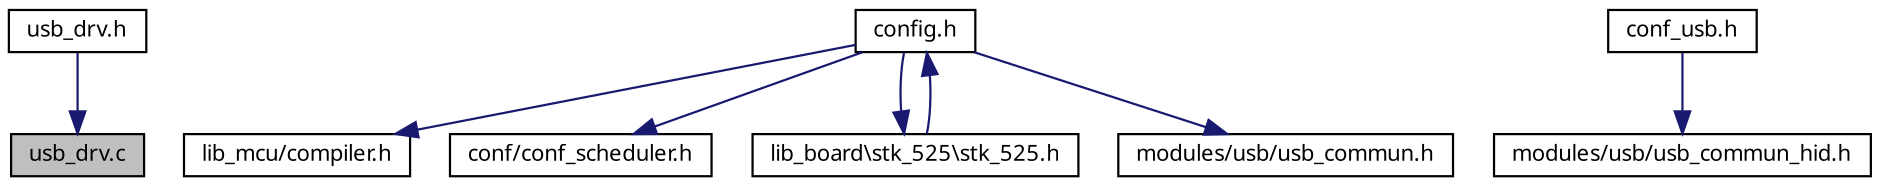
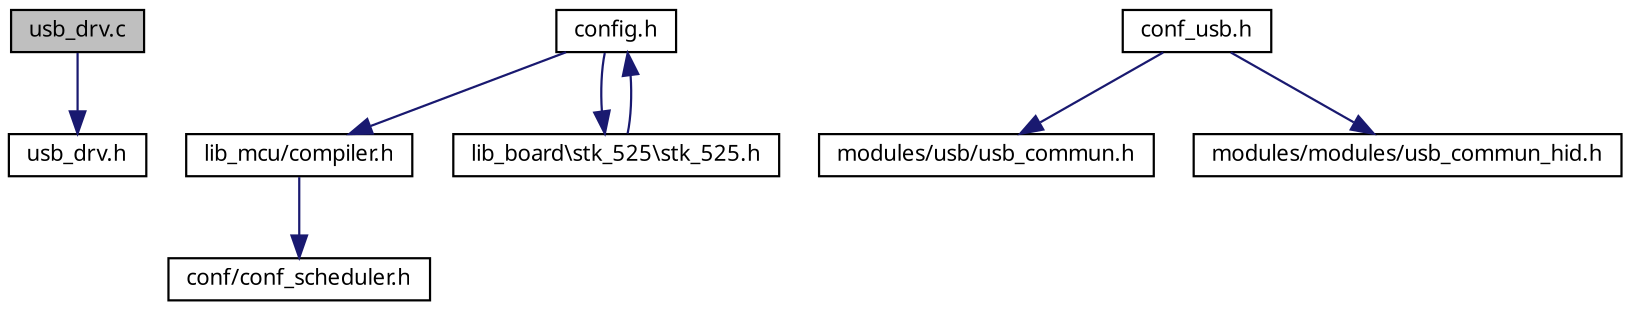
edge "usb_drv.h" -> "usb_drv.c": reversed
edge "config.h" -> "conf/conf_scheduler.h": now "lib_mcu/compiler.h" -> "conf/conf_scheduler.h"
edge "config.h" -> "modules/usb/usb_commun.h": now "conf_usb.h" -> "modules/usb/usb_commun.h"
node "modules/usb/usb_commun_hid.h": label "modules/usb/usb_commun_hid.h" -> "modules/modules/usb_commun_hid.h"
